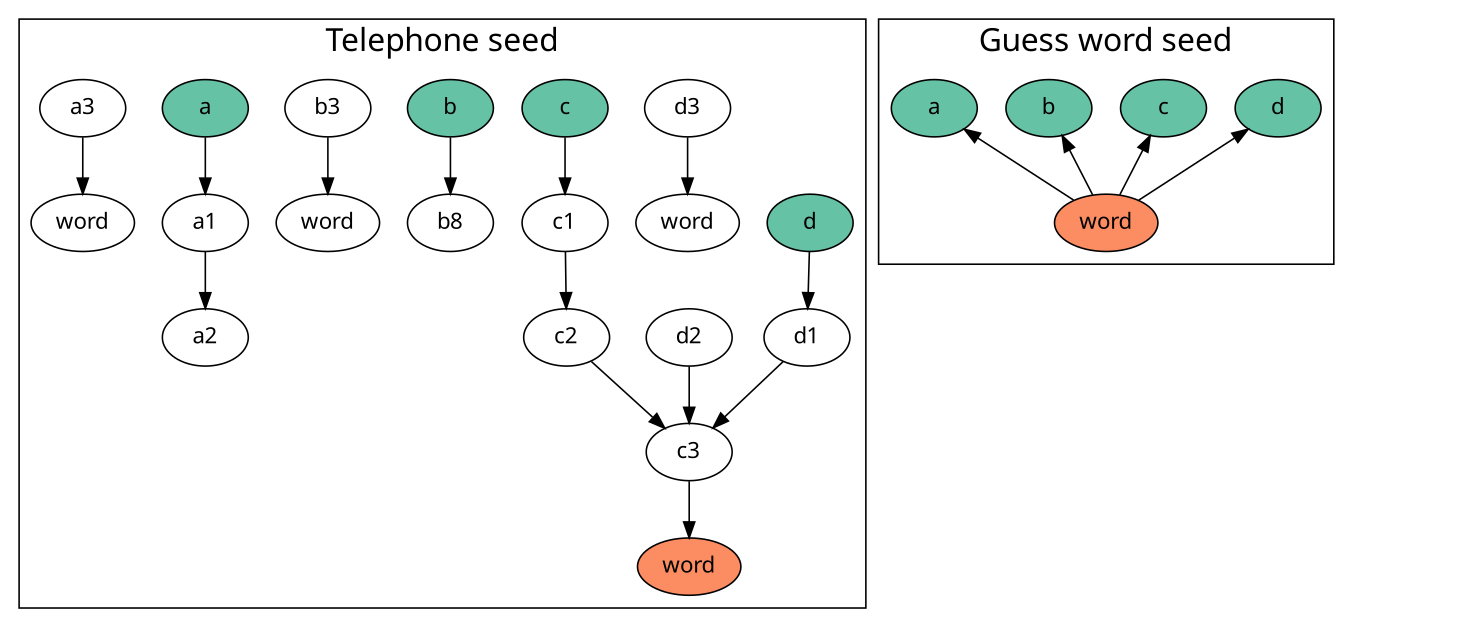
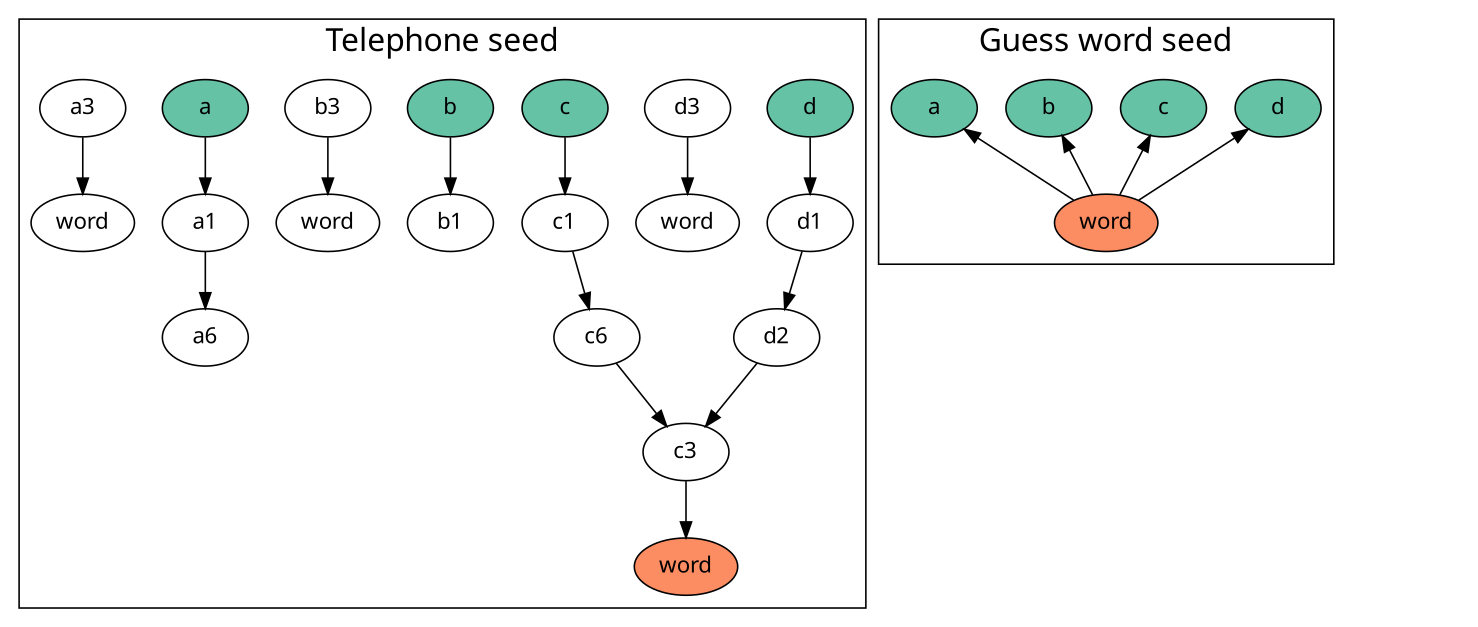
node "b8": label "b8" -> "b1"
node "a2": label "a2" -> "a6"
node "c2": label "c2" -> "c6"
edge "d1" -> "c3": now "d1" -> "d2"
